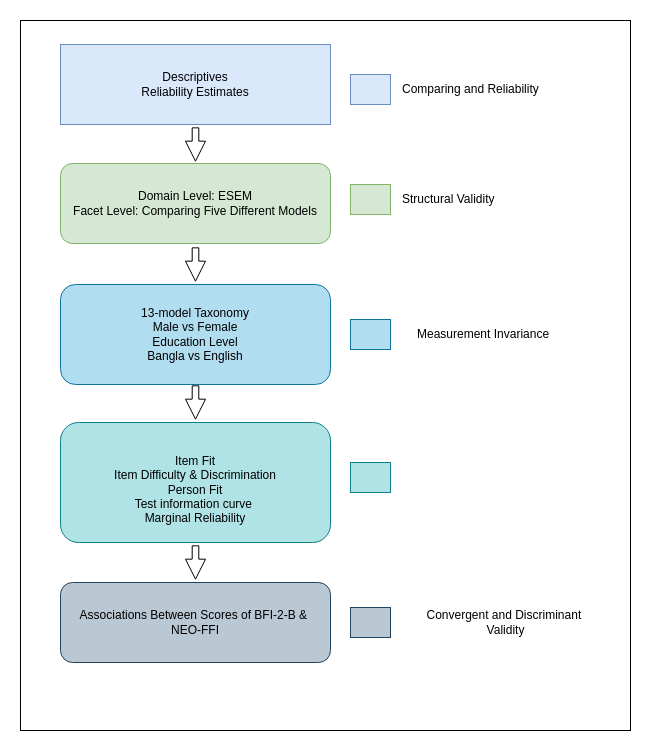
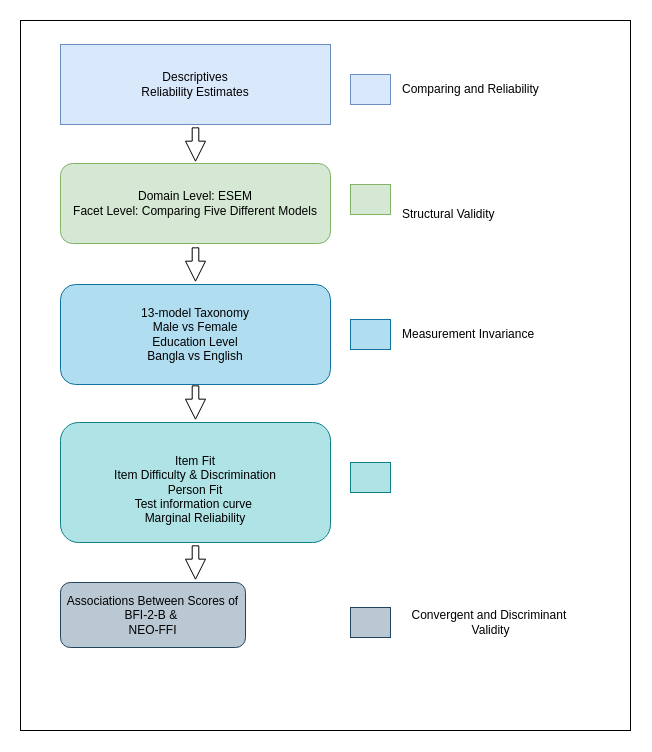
node "Structural Validity": moved (461, 200) -> (461, 215)
node "Measurement Invariance": moved (496, 335) -> (481, 335)
node "Associations Between Scores of BFI-2-B & NEO-FFI": size 270x80 -> 185x65
node "Convergent and Discriminant Validity": moved (506, 623) -> (491, 623)
